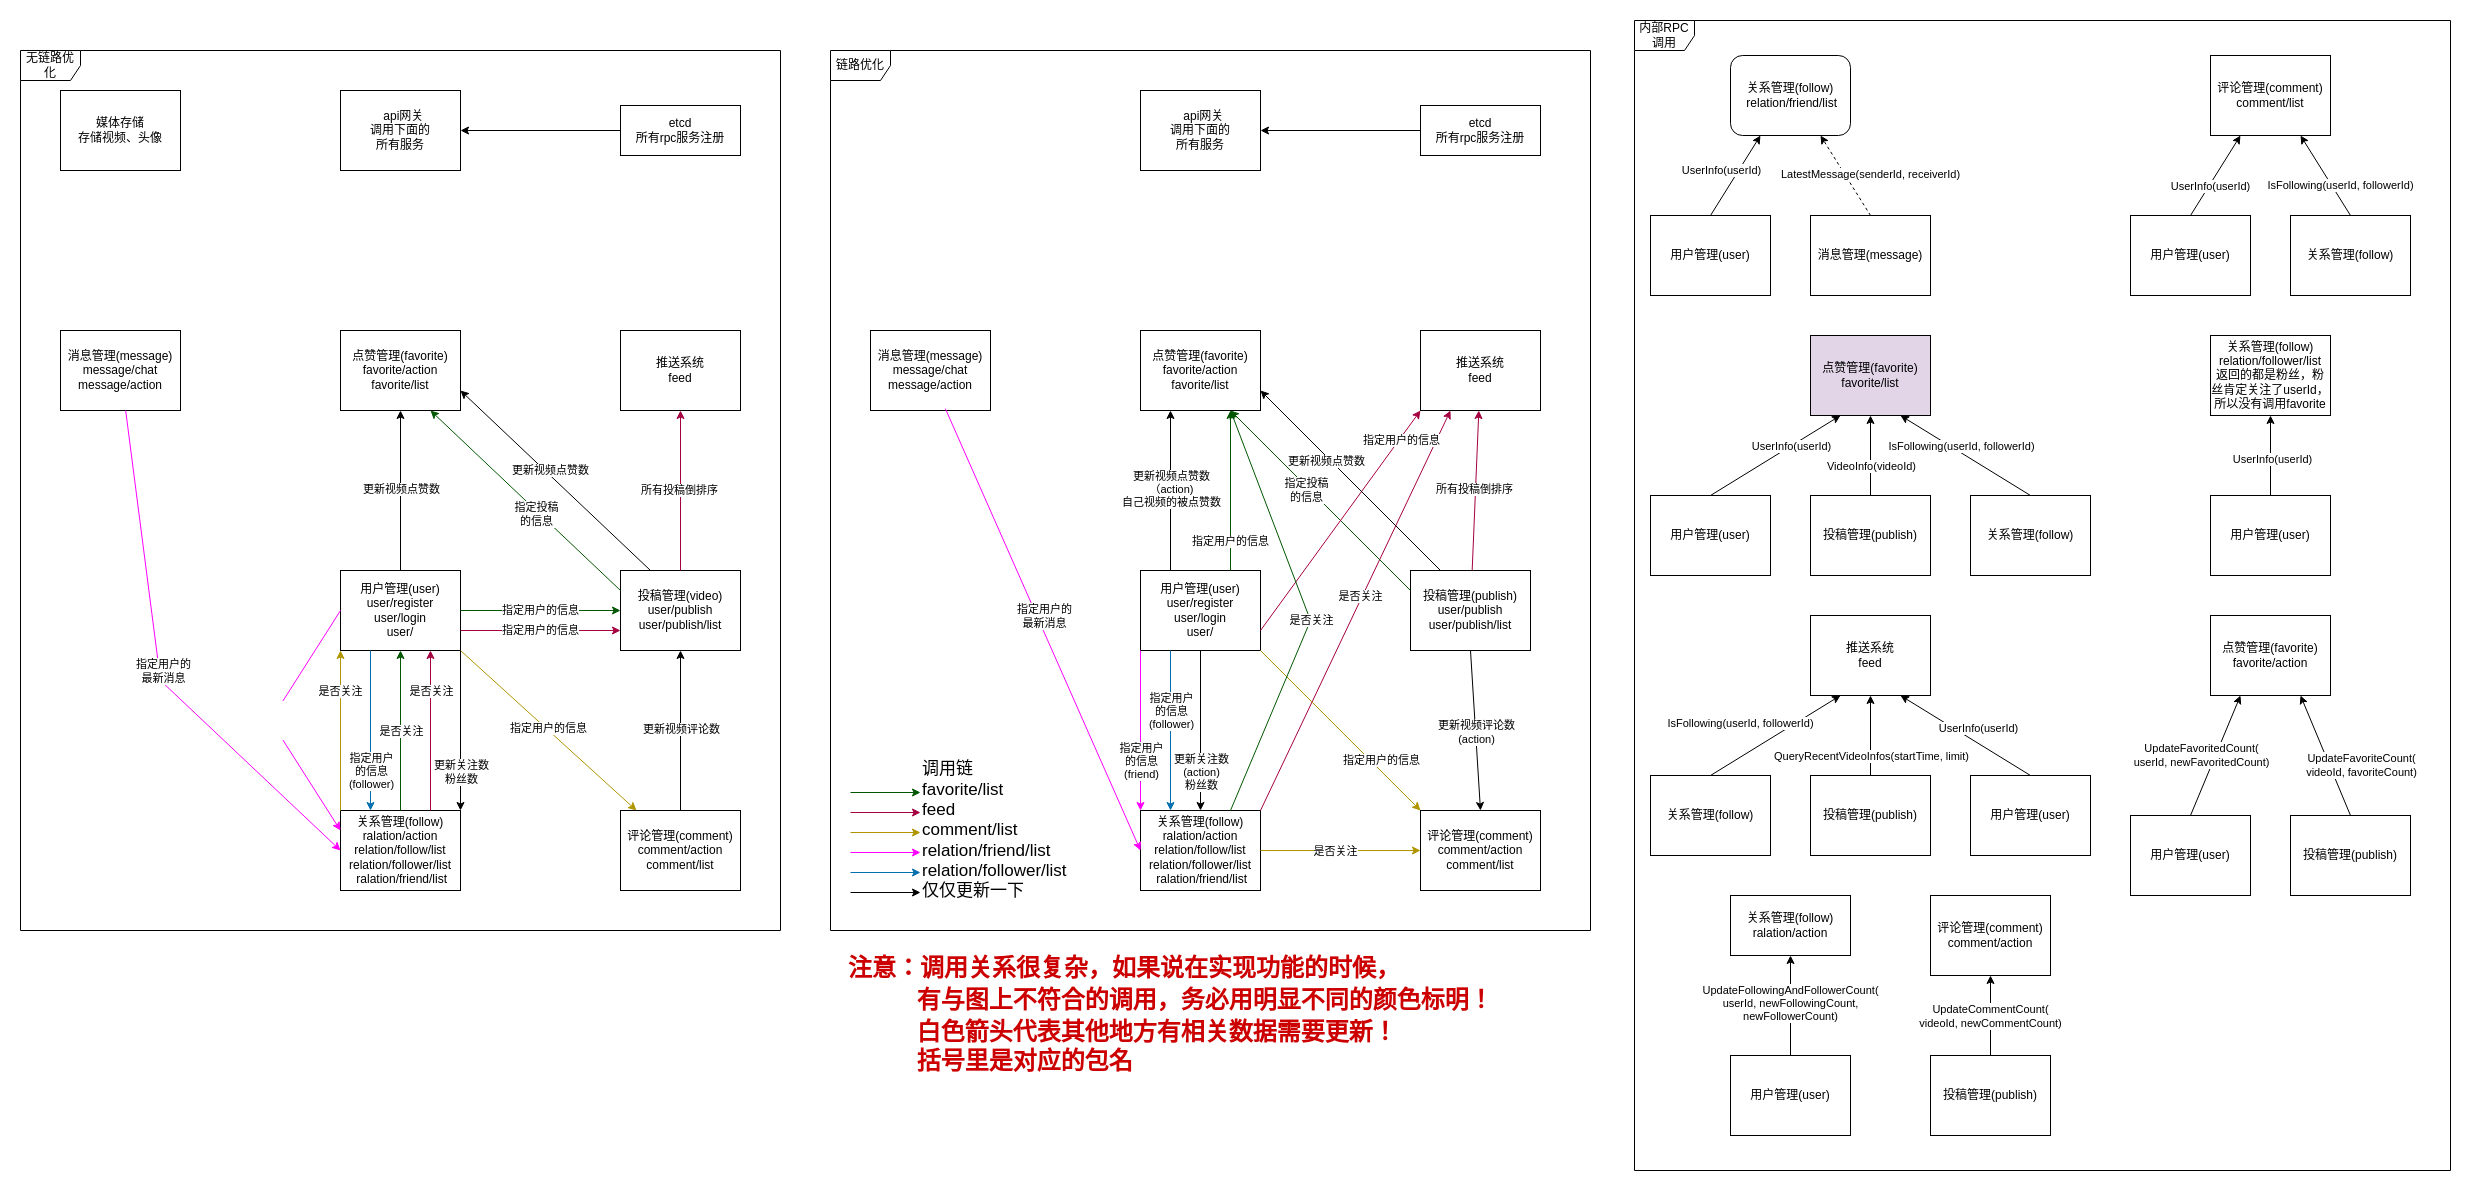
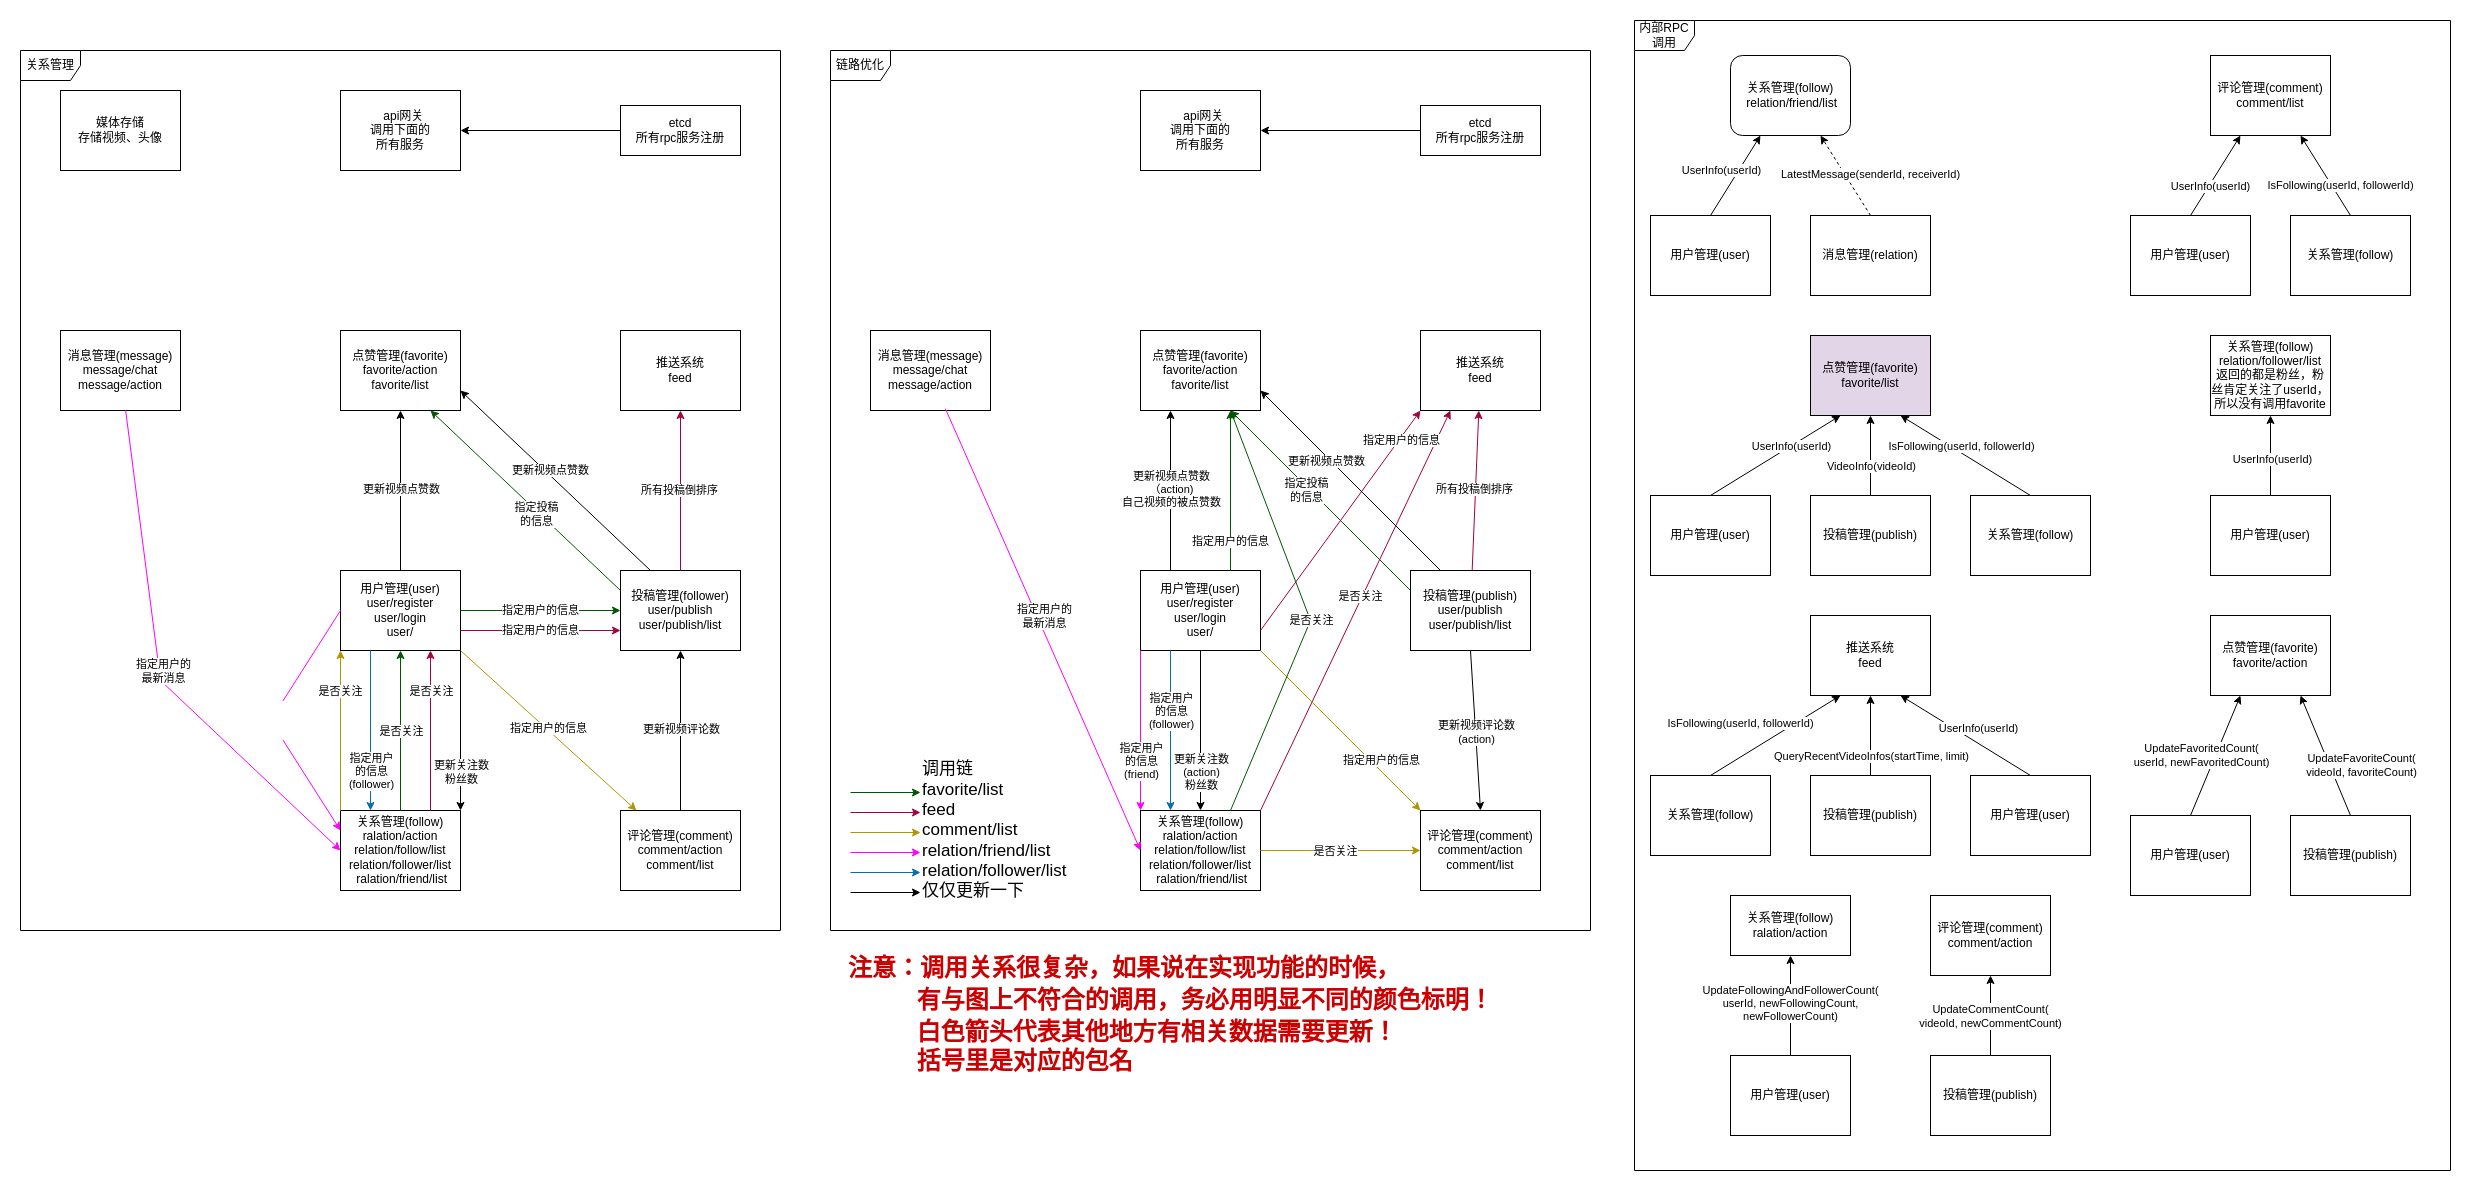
node "无链路优化": label "无链路优化" -> "关系管理"
node "消息管理(message)": label "消息管理(message)" -> "消息管理(relation)"
node "投稿管理(video) user/publish user/publish/list": label "投稿管理(video) user/publish user/publish/list" -> "投稿管理(follower) user/publish user/publish/list"
